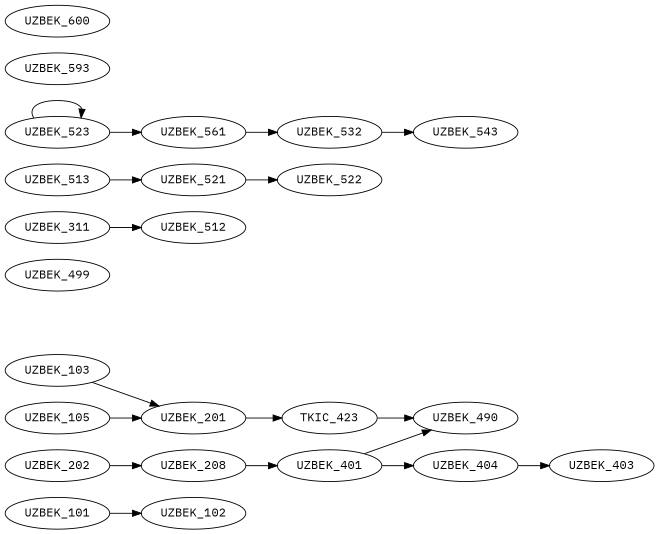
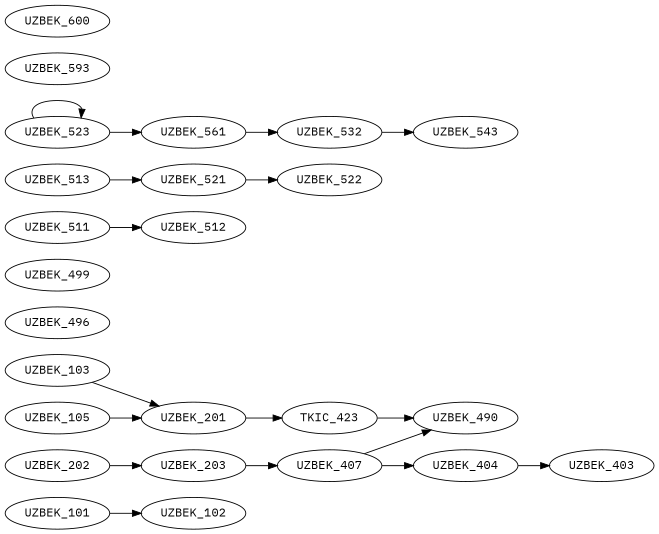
node "UZBEK_311": label "UZBEK_311" -> "UZBEK_511"
node "UZBEK_496": added
node "UZBEK_208": label "UZBEK_208" -> "UZBEK_203"
node "UZBEK_401": label "UZBEK_401" -> "UZBEK_407"
